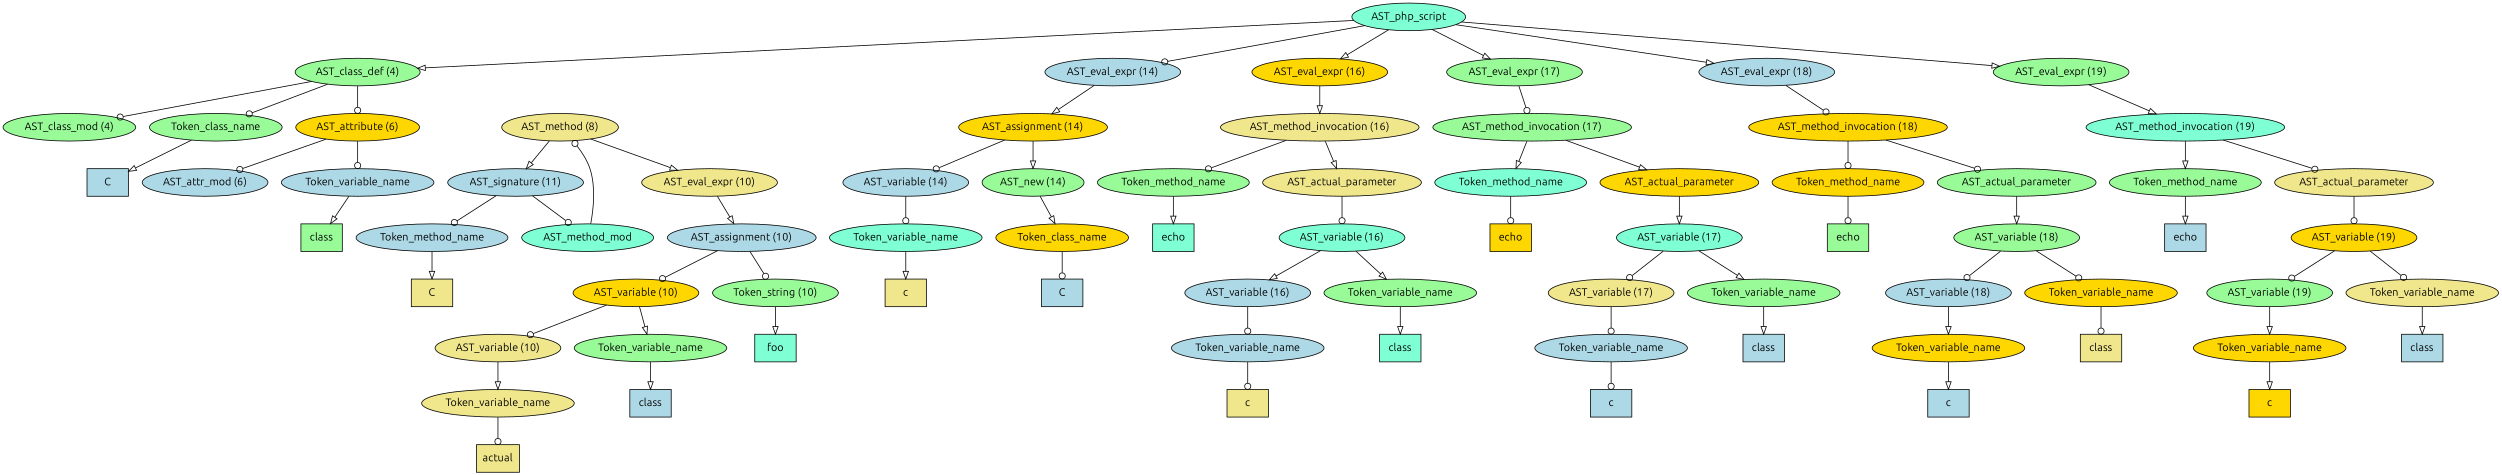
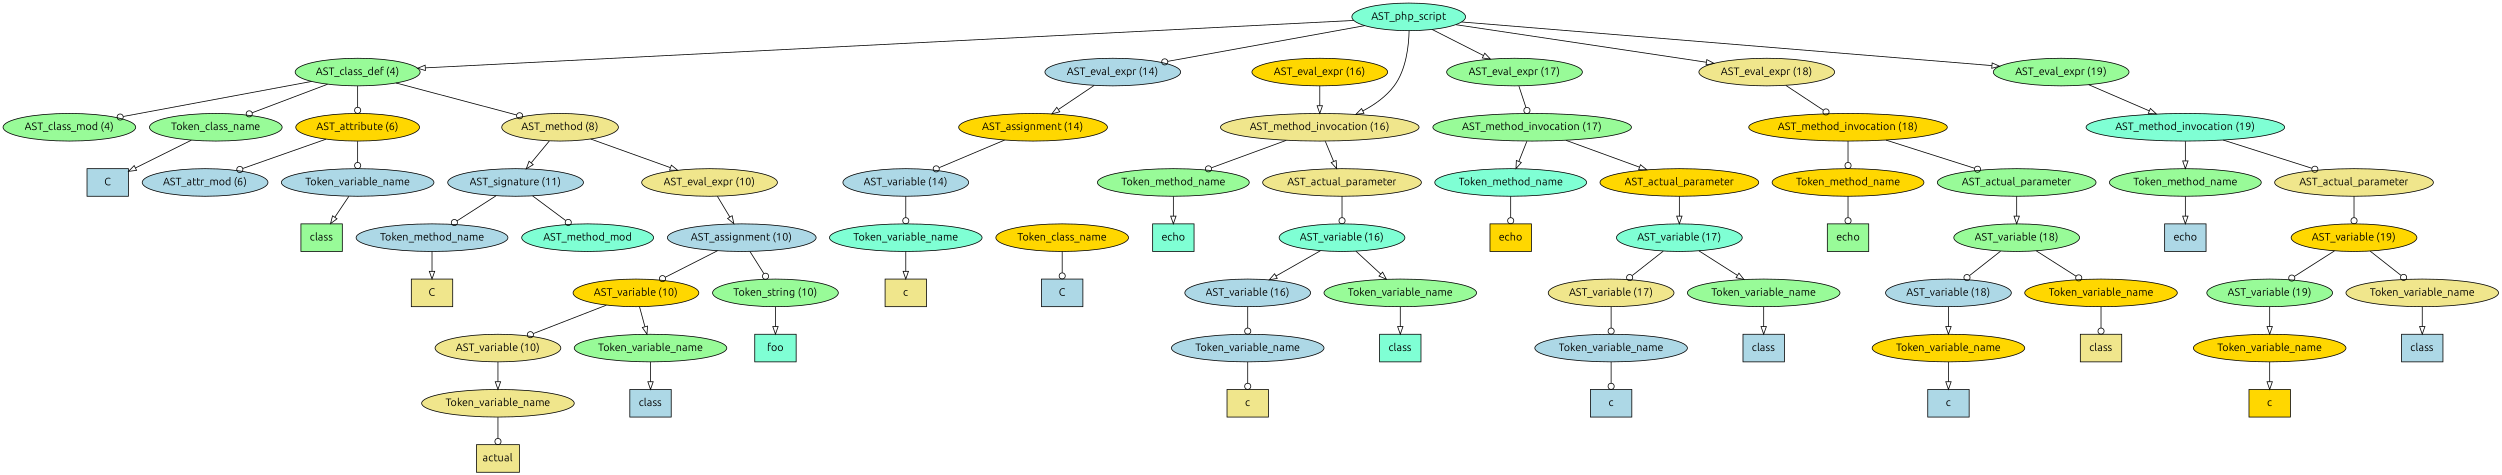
edge "AST_php_script" -> "AST_eval_expr (16)": now "AST_php_script" -> "AST_method_invocation (16)"
node "AST_eval_expr (18)": fillcolor lightblue -> khaki
node "AST_new (14)": removed
edge "AST_method_mod" -> "AST_method (8)": now "AST_class_def (4)" -> "AST_method (8)"
